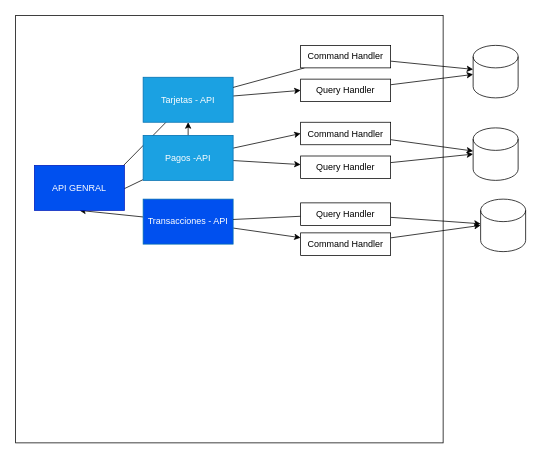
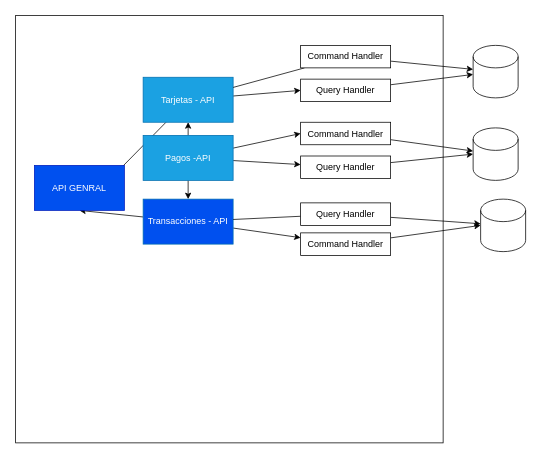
edge "Pagos -API" -> "API GENRAL": now "Pagos -API" -> "Transacciones - API"
